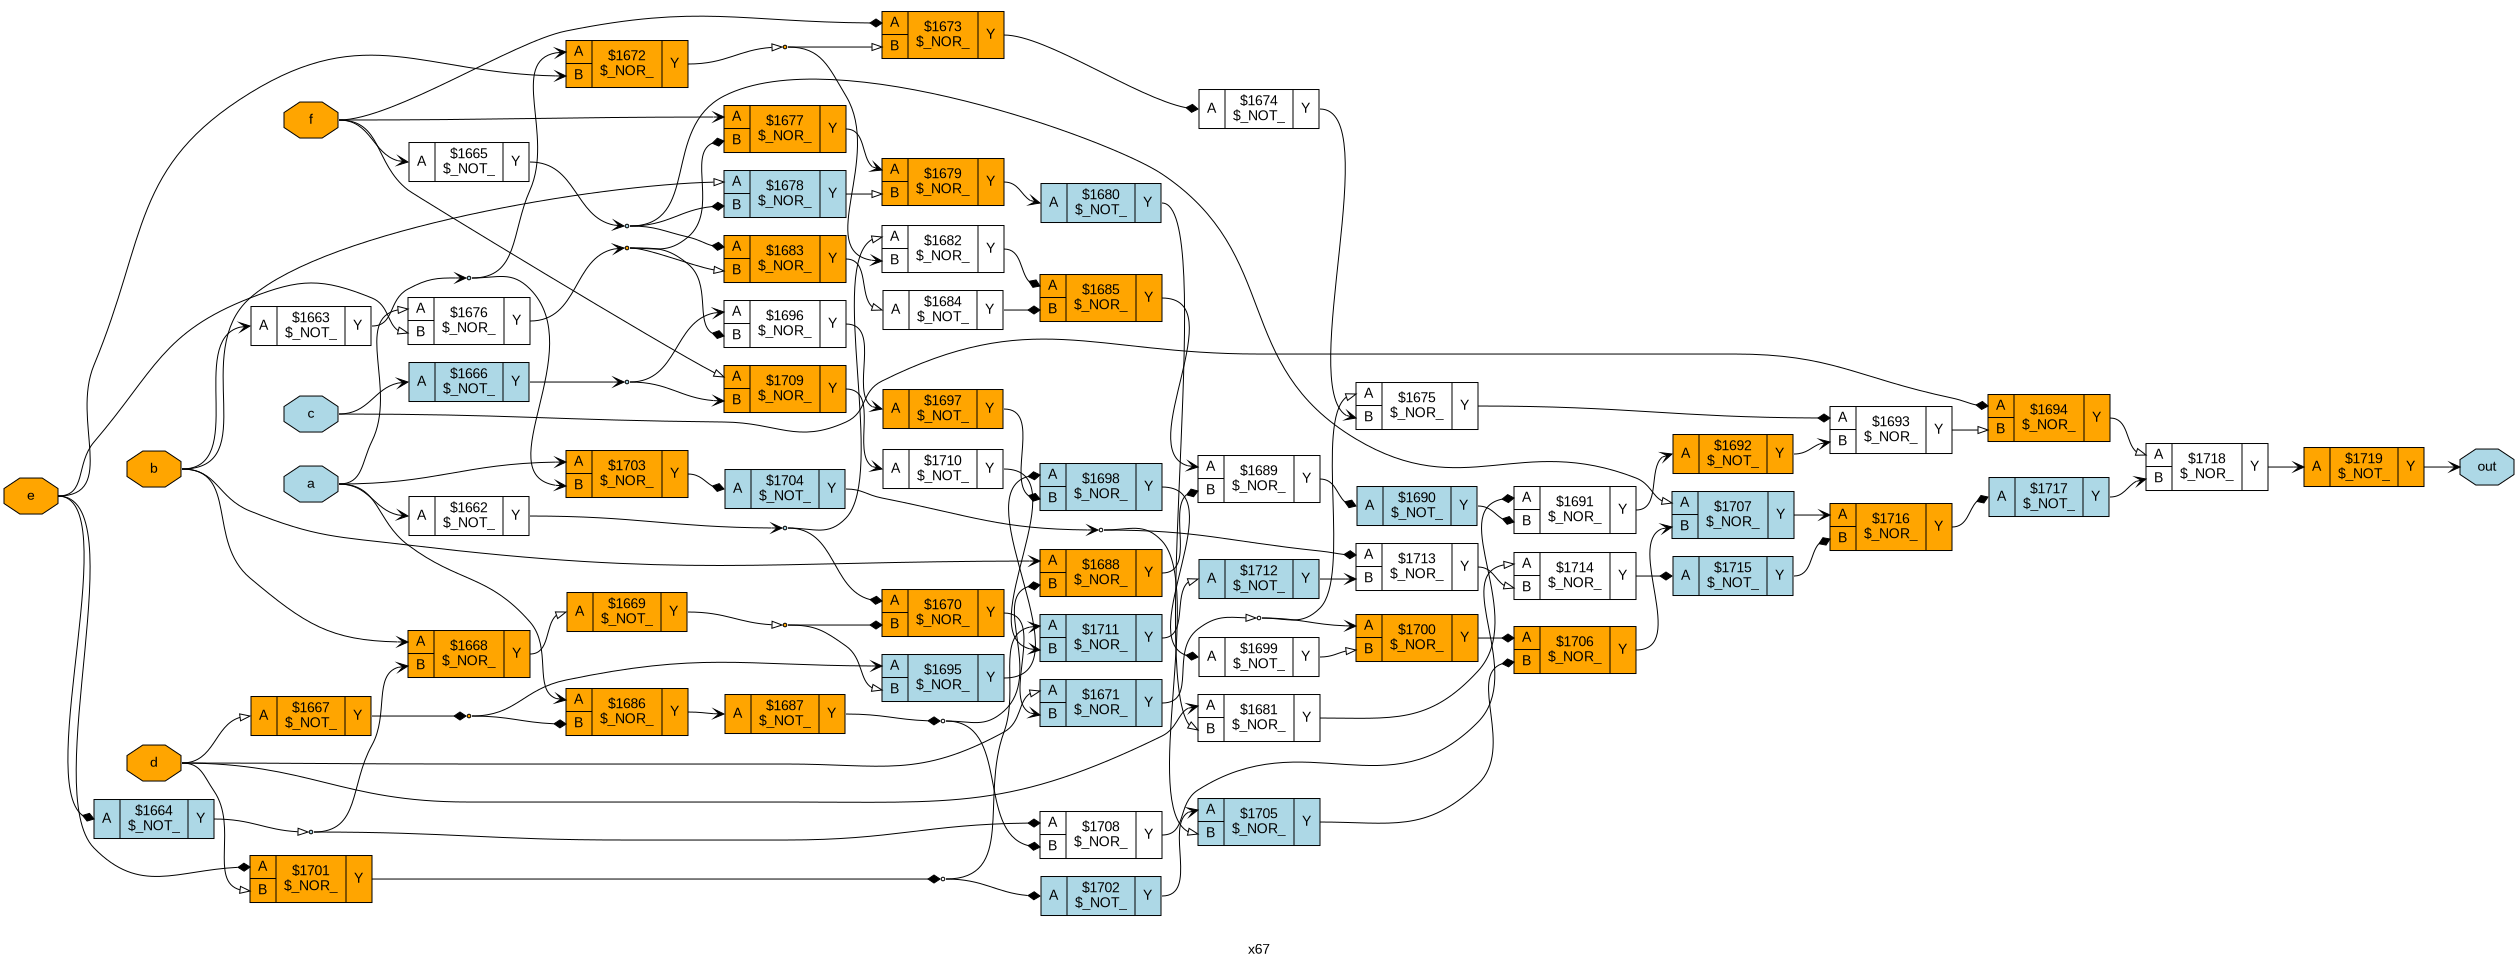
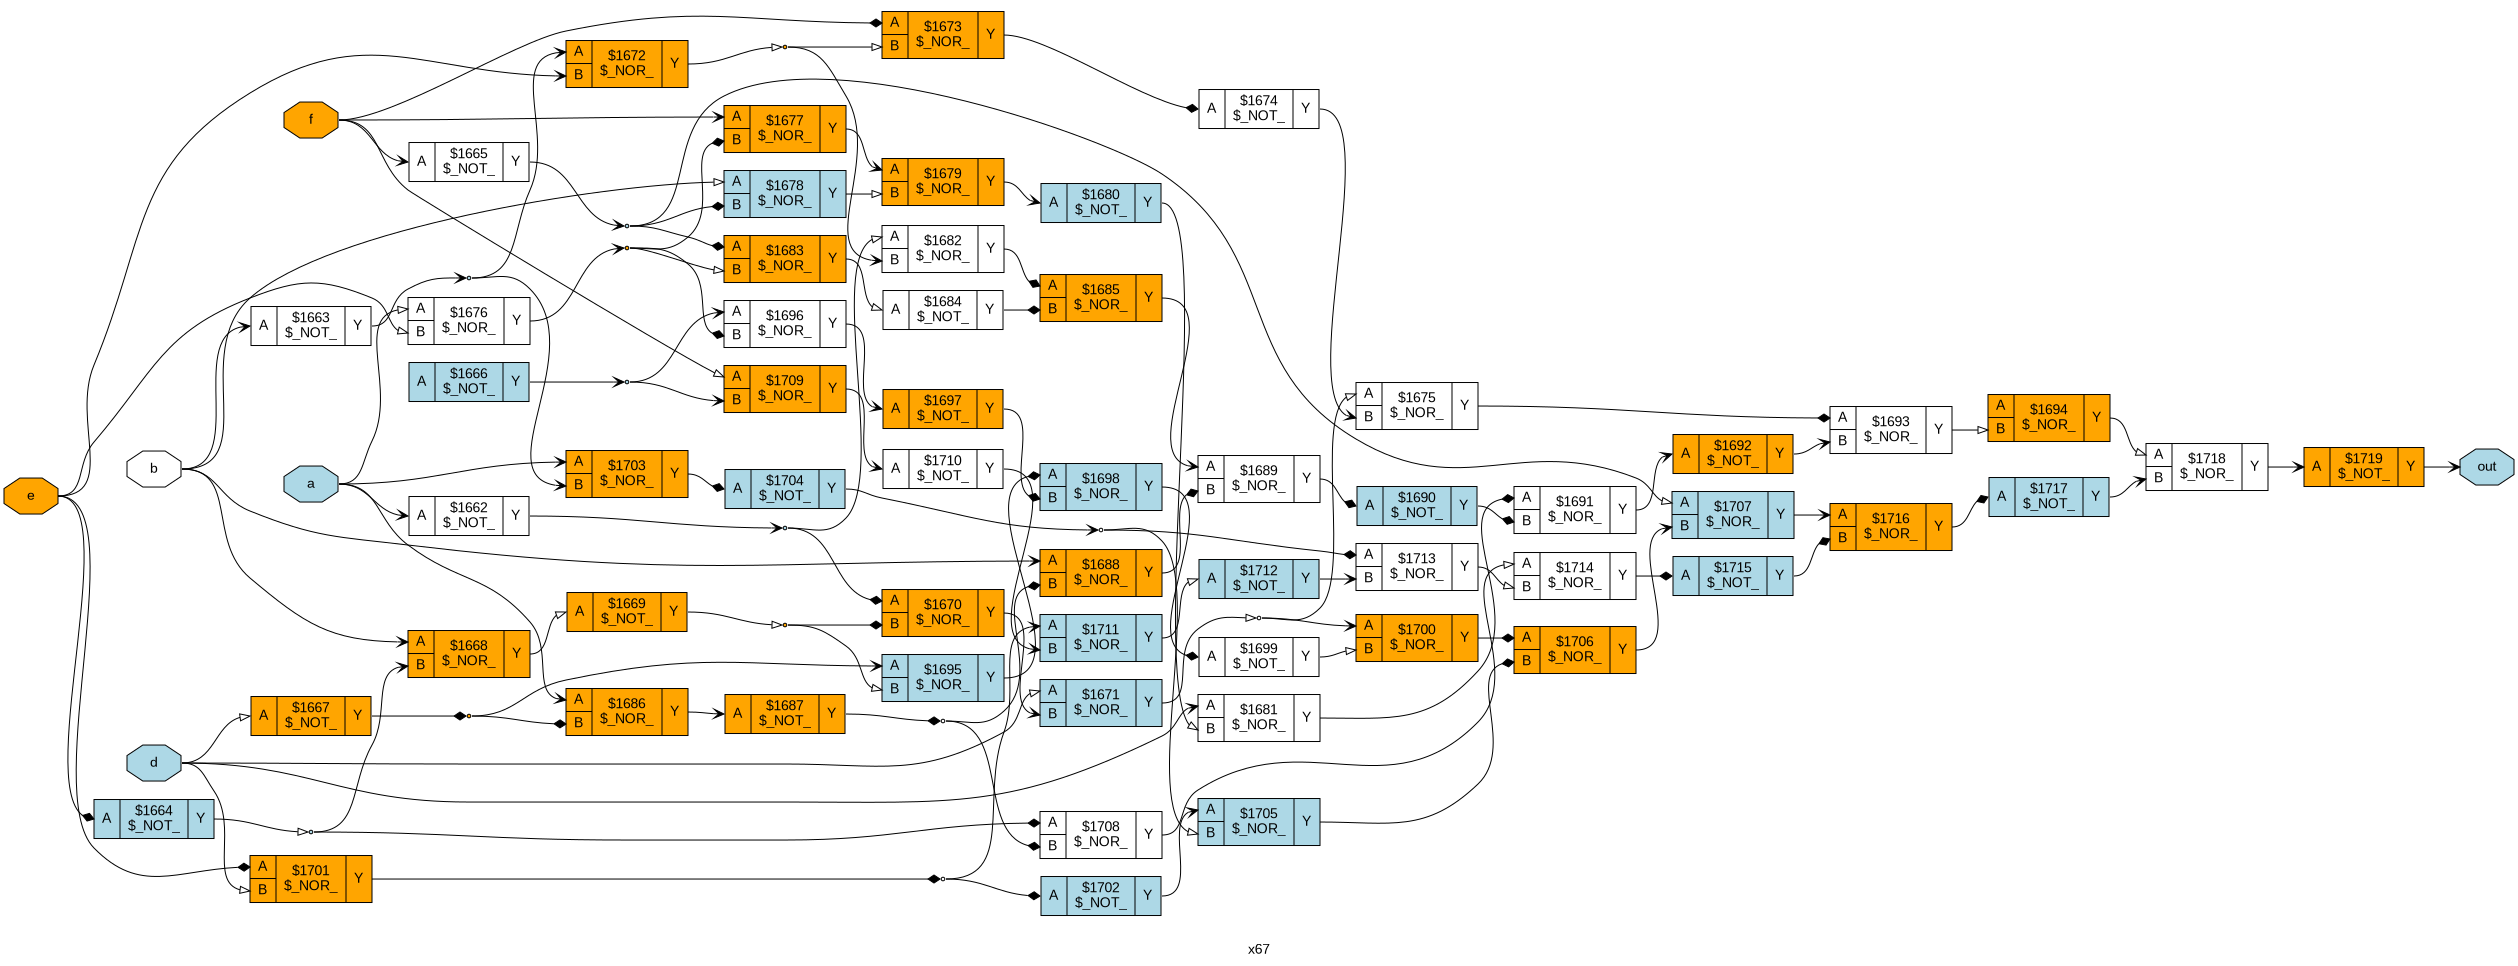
node "c": removed
node "b": fillcolor orange -> white
node "d": fillcolor orange -> lightblue
